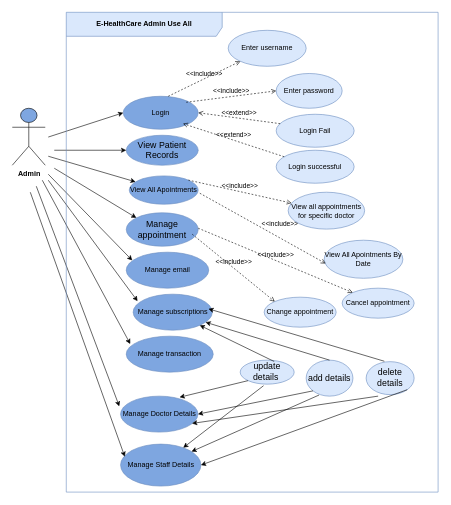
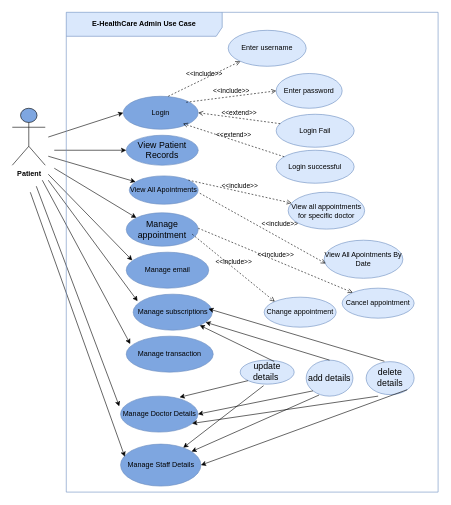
node "E-HealthCare Admin Use All": label "E-HealthCare Admin Use All" -> "E-HealthCare Admin Use Case"
node "Admin": label "Admin" -> "Patient"
